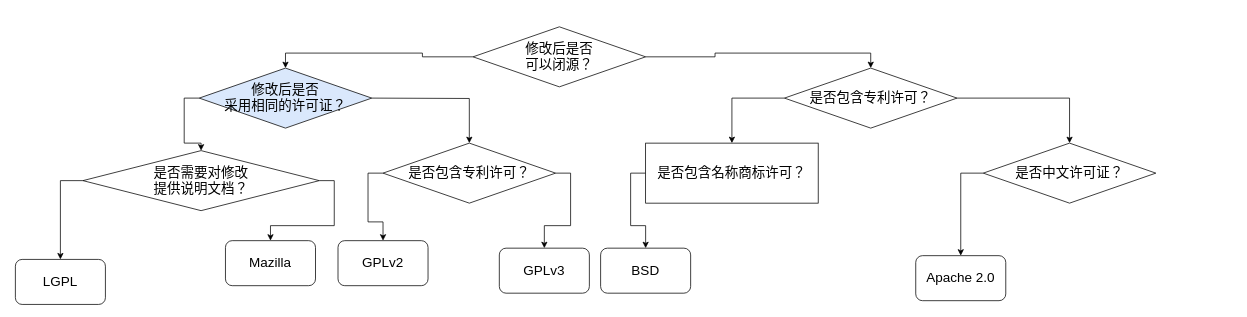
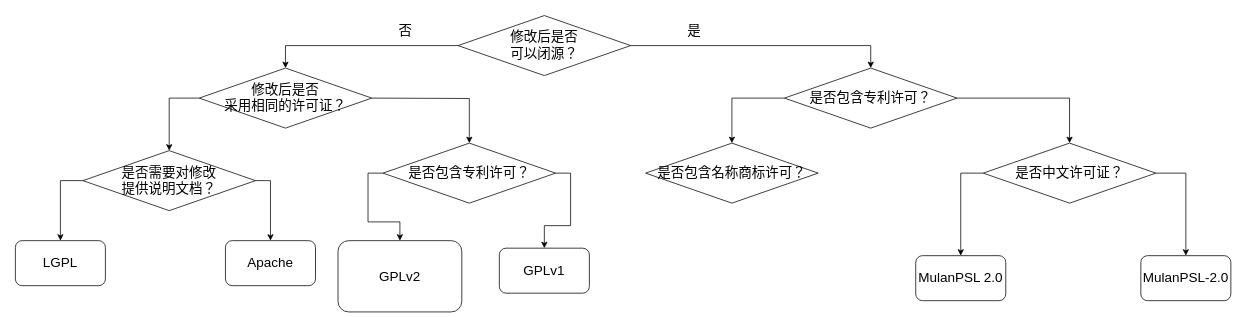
node "否": added
node "是": added
node "修改后是否 可以闭源？": moved (559, 57) -> (544, 45)
node "修改后是否 采用相同的许可证？": fillcolor #dae8fc -> #ffffff
node "是否包含名称商标许可？": shape rectangle -> diamond
edge "是否中文许可证？" -> "MulanPSL-2.0": added
node "是否需要对修改 提供说明文档？": size 236x60 -> 173x60
edge "是否包含名称商标许可？" -> "BSD": removed
node "Mazilla": label "Mazilla" -> "Apache"
node "GPLv2": size 90x45 -> 124x71
node "GPLv3": label "GPLv3" -> "GPLv1"
node "BSD": removed
node "Apache 2.0": label "Apache 2.0" -> "MulanPSL 2.0"
node "MulanPSL-2.0": added
node "LGPL": moved (60, 282) -> (60, 263)
